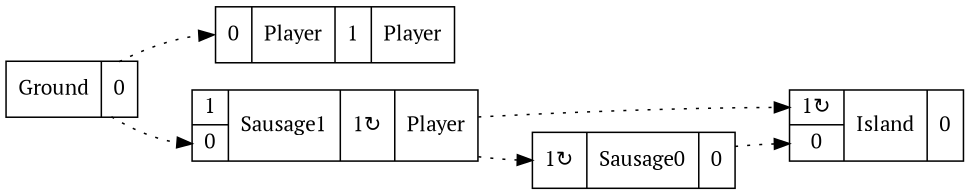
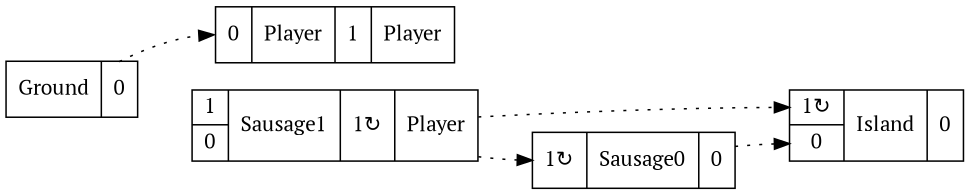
edge "Ground" -> "1": removed
